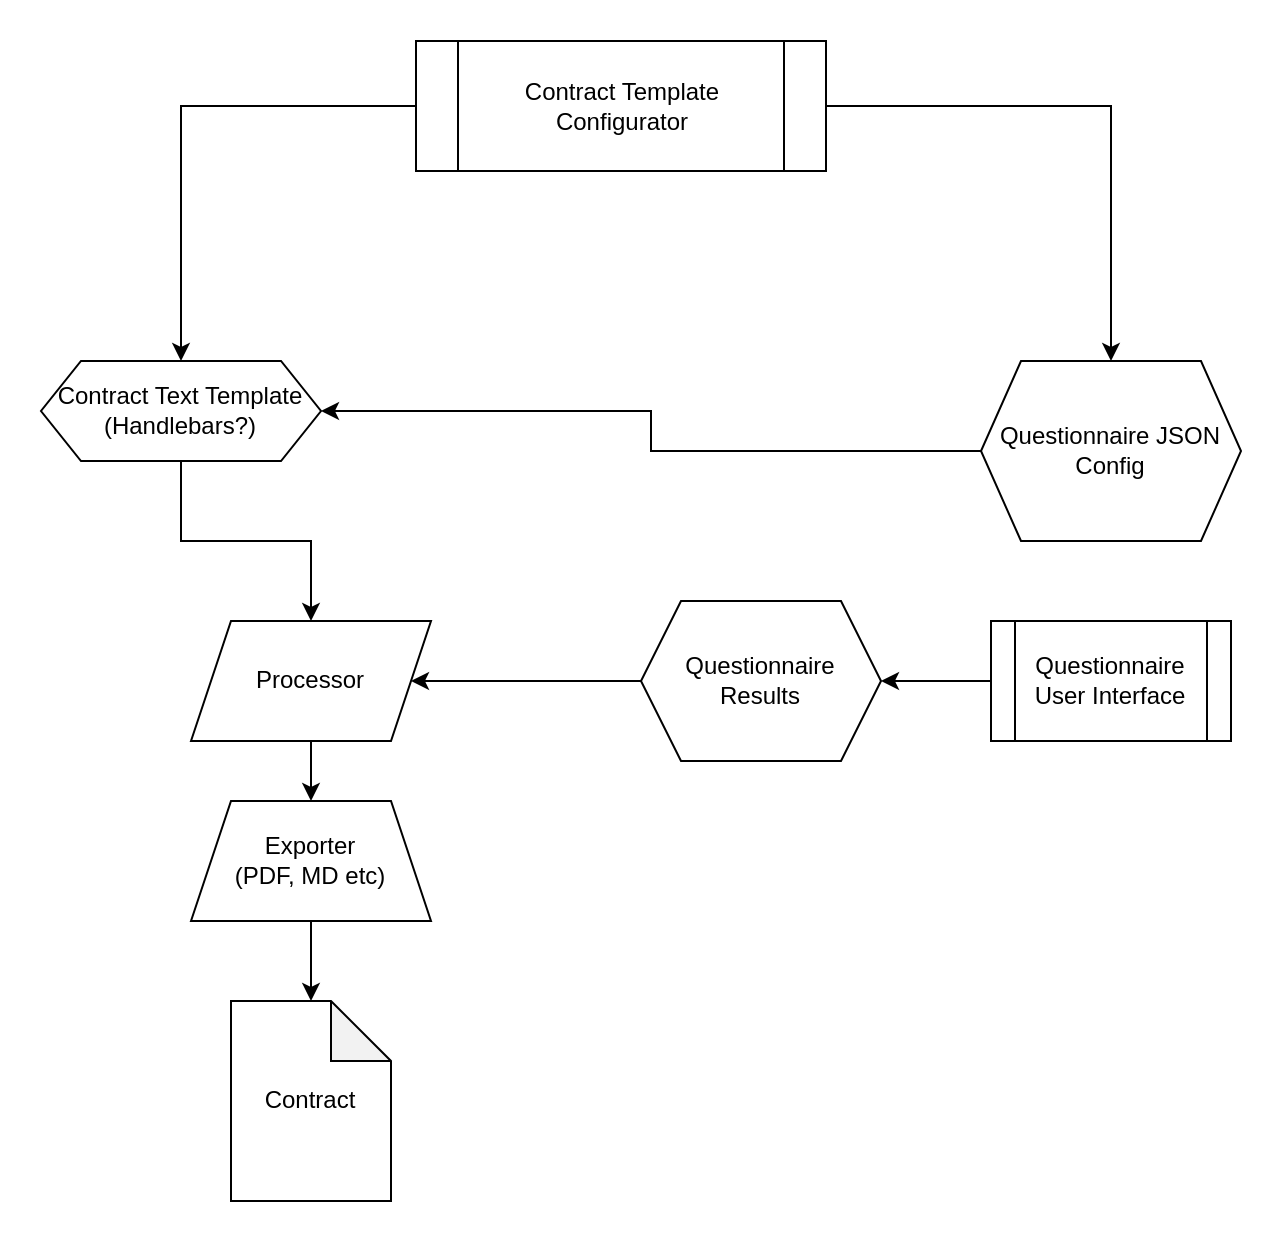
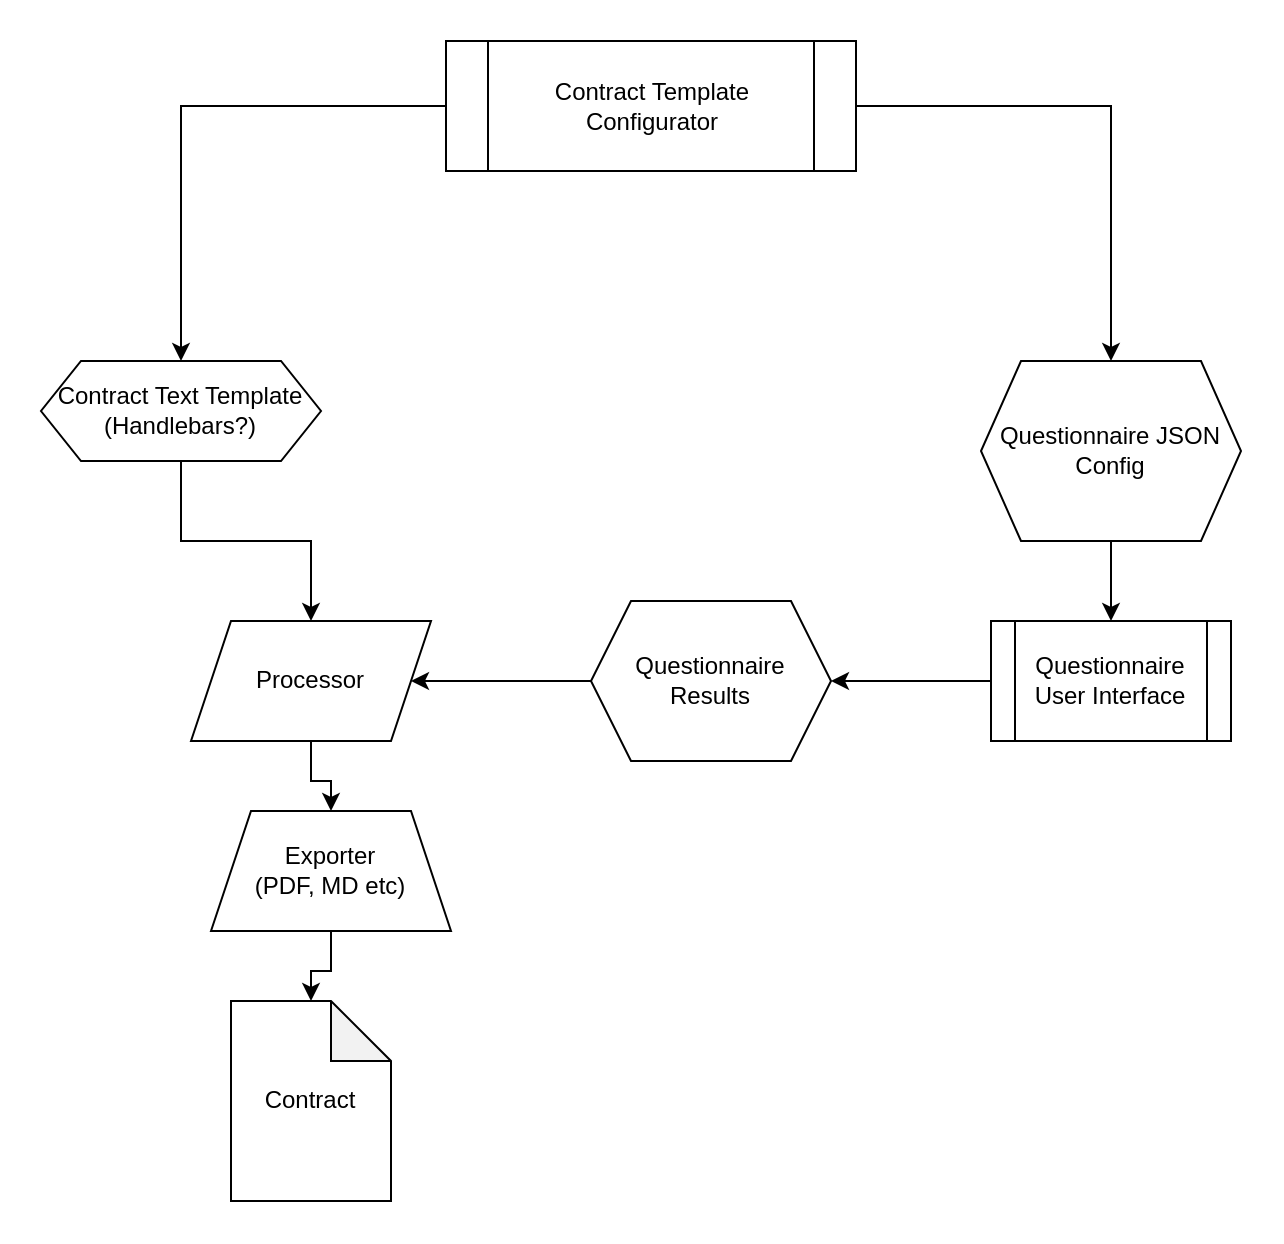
node "Contract Template Configurator": moved (621, 106) -> (651, 106)
edge "Questionnaire JSON Config" -> "Contract Text Template (Handlebars?)": now "Questionnaire JSON Config" -> "Questionnaire User Interface"
node "Questionnaire Results": moved (761, 681) -> (711, 681)
node "Exporter (PDF, MD etc)": moved (311, 861) -> (331, 871)
